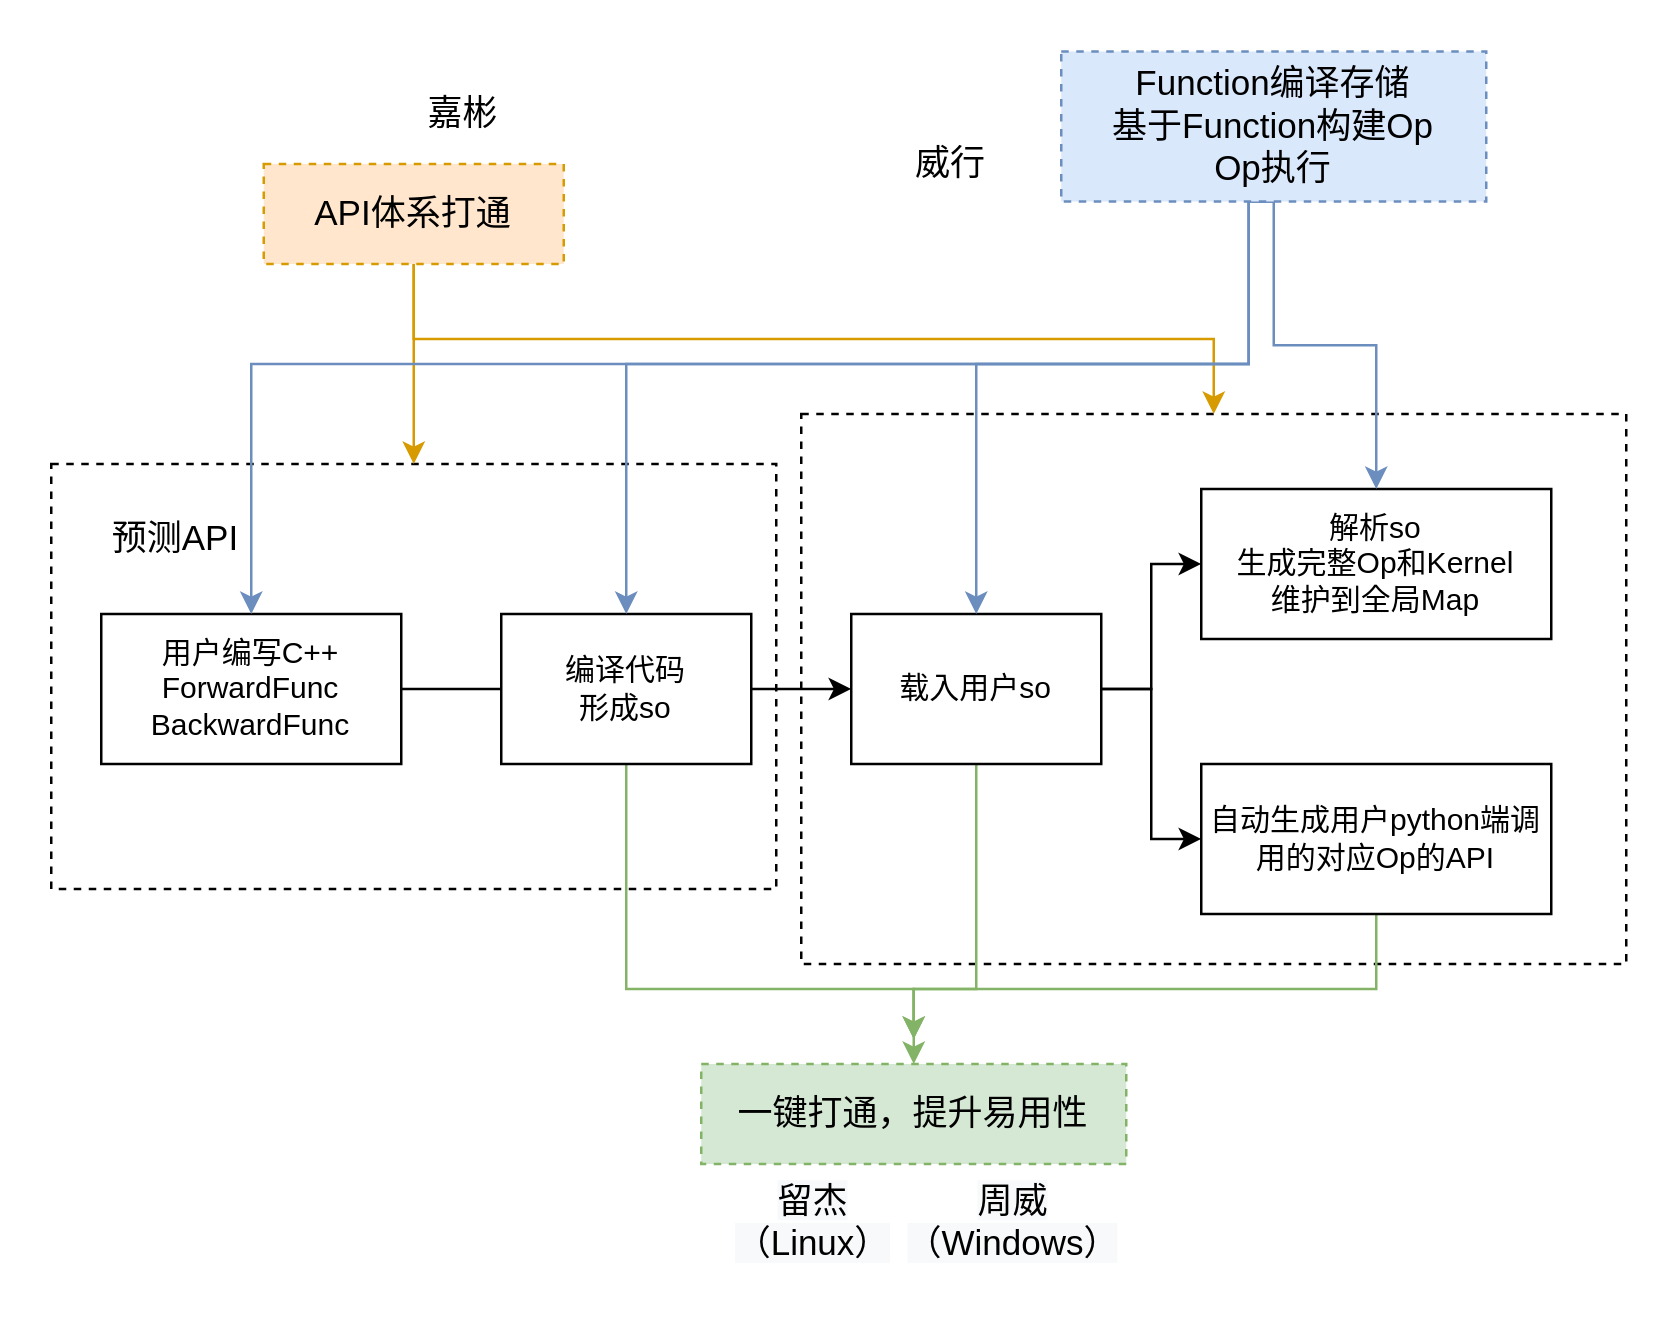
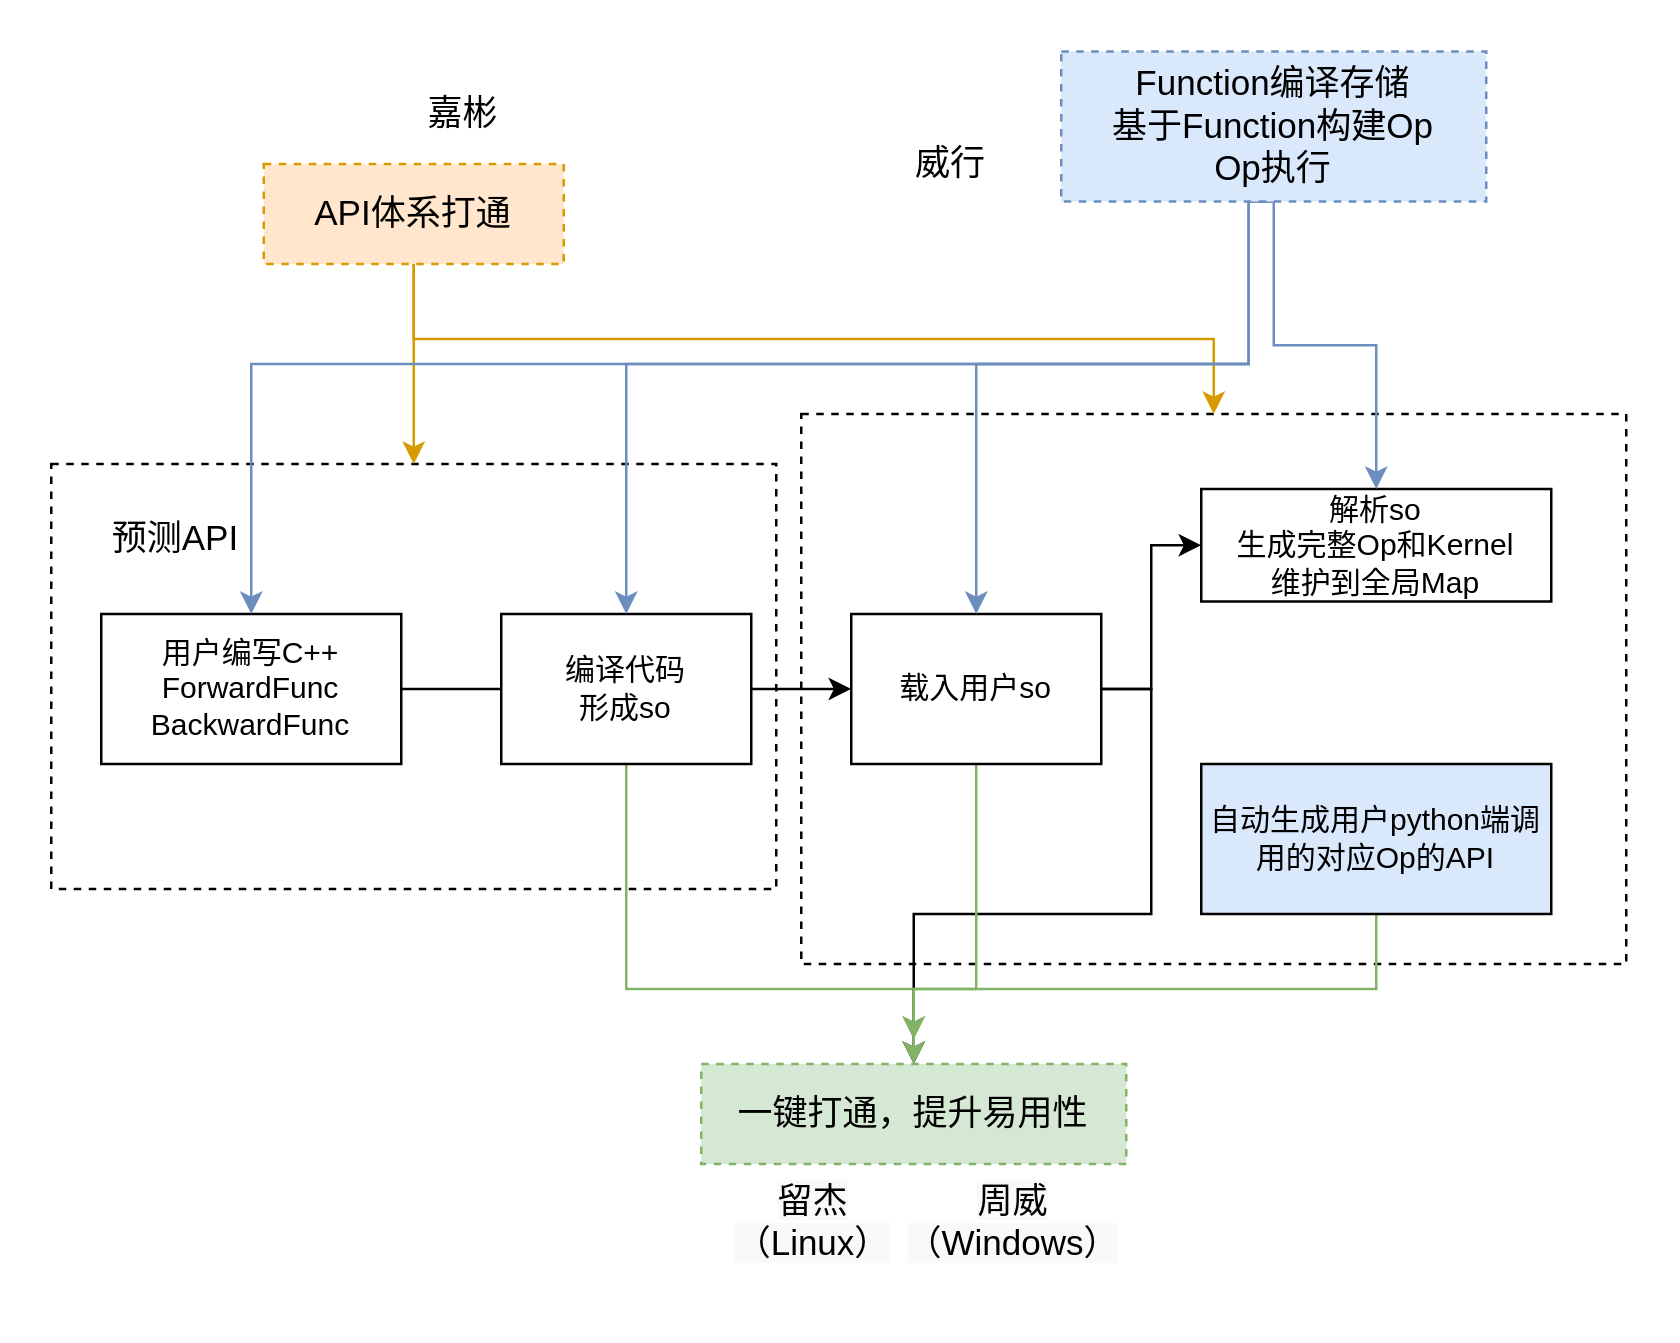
node "解析so 生成完整Op和Kernel 维护到全局Map": size 350x150 -> 350x113
edge "载入用户so" -> "自动生成用户python端调用的对应Op的API": now "载入用户so" -> "一键打通，提升易用性"
node "自动生成用户python端调用的对应Op的API": fillcolor #ffffff -> #dae8fc
